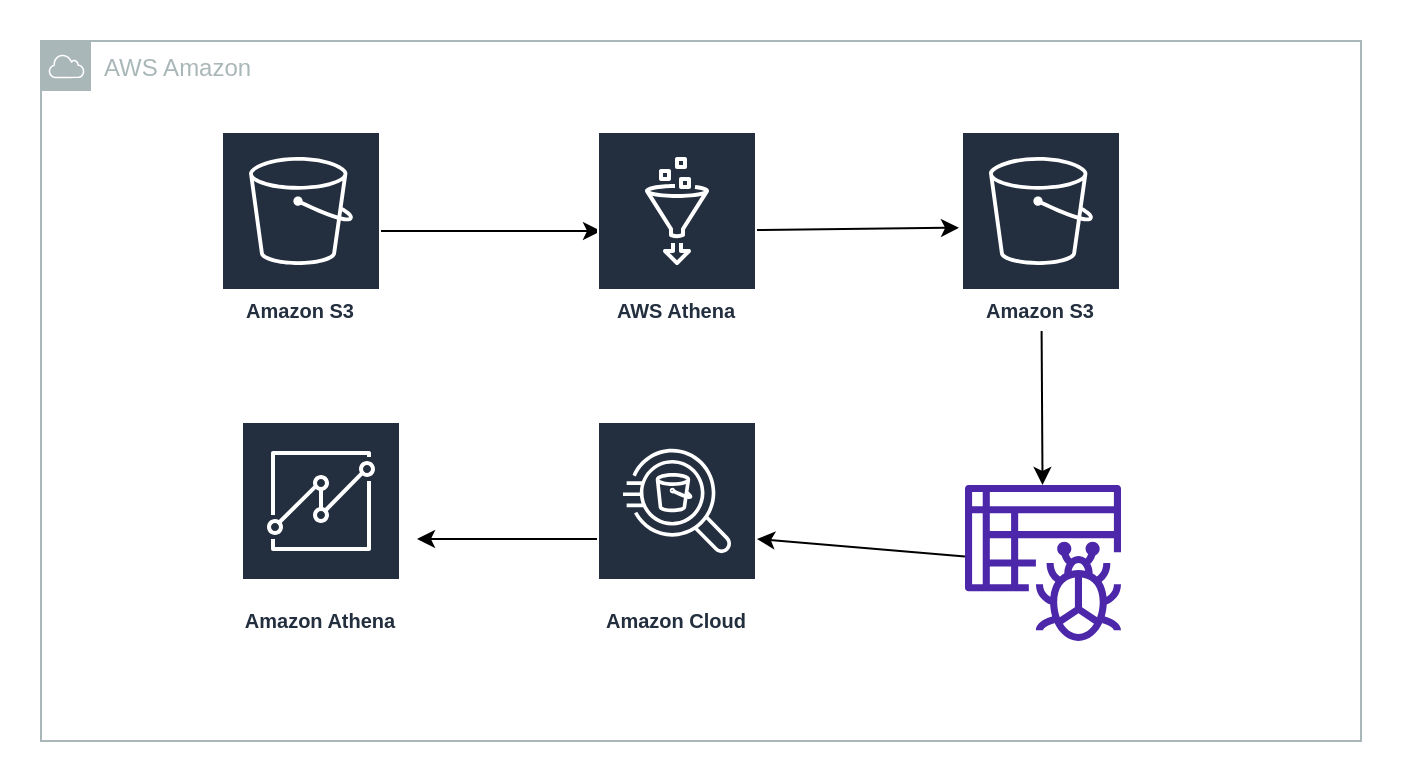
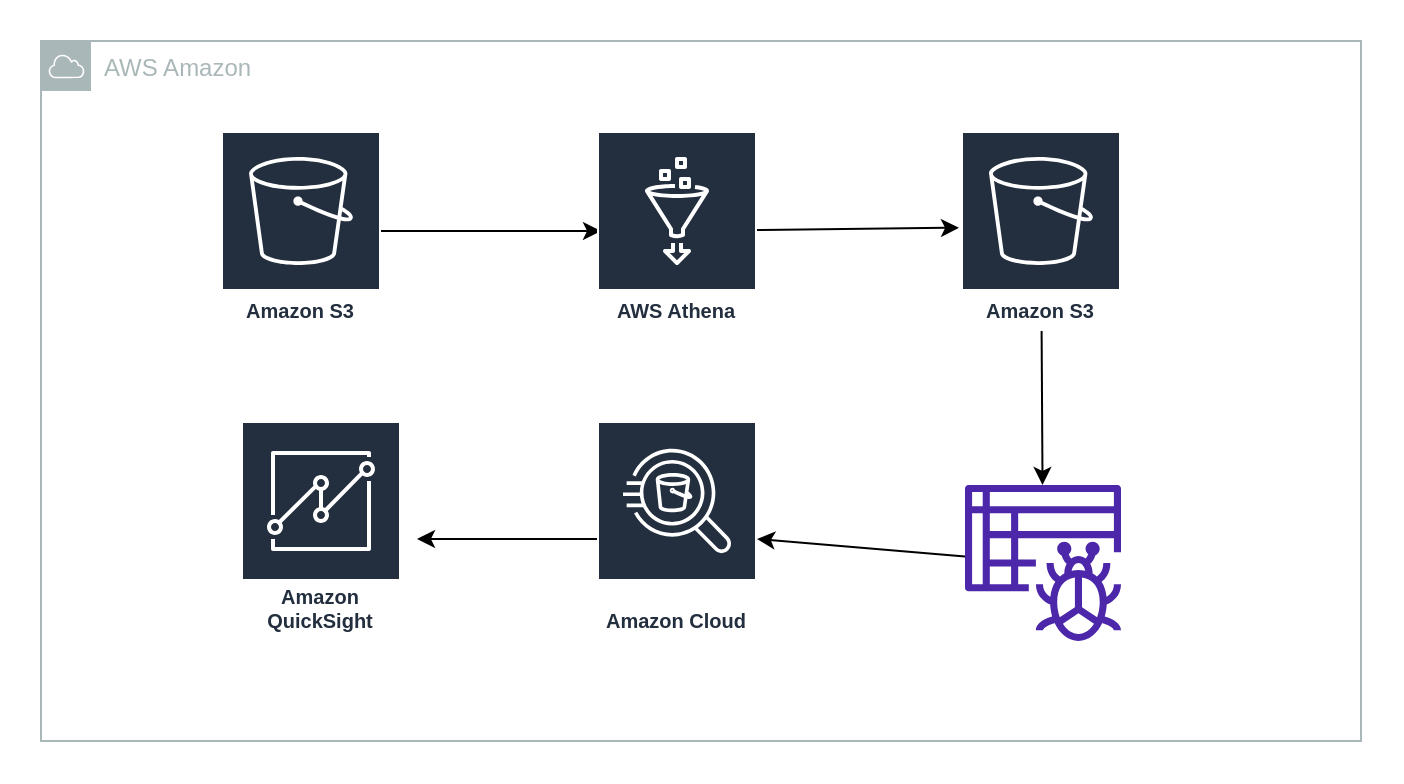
node "Amazon Athena": label "Amazon Athena" -> "Amazon QuickSight"
